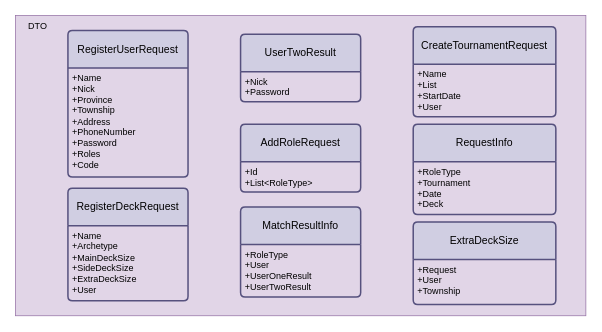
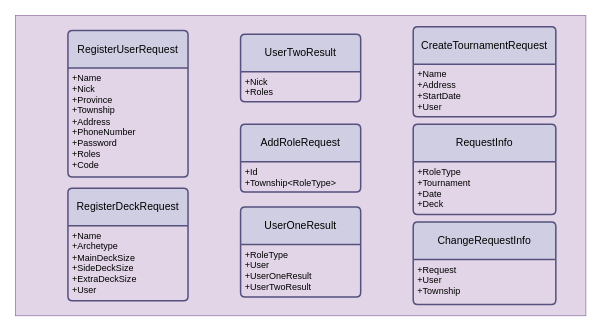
node "DTO": removed
node "+Nick +Password": label "+Nick +Password" -> "+Nick +Roles"
node "+Name +List +StartDate +User": label "+Name +List +StartDate +User" -> "+Name +Address +StartDate +User"
node "+Id +List<RoleType>": label "+Id +List<RoleType>" -> "+Id +Township<RoleType>"
node "MatchResultInfo": label "MatchResultInfo" -> "UserOneResult"
node "ExtraDeckSize": label "ExtraDeckSize" -> "ChangeRequestInfo"
